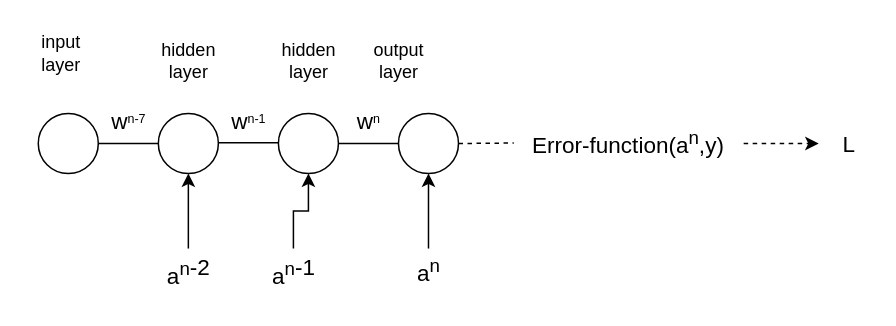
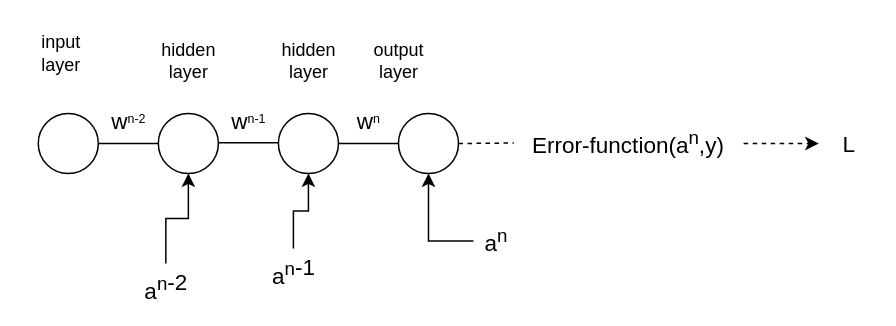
node "wn-7": label "wn-7" -> "wn-2"
node "an-2": moved (188, 271) -> (166, 286)
node "an": moved (428, 271) -> (496, 241)
